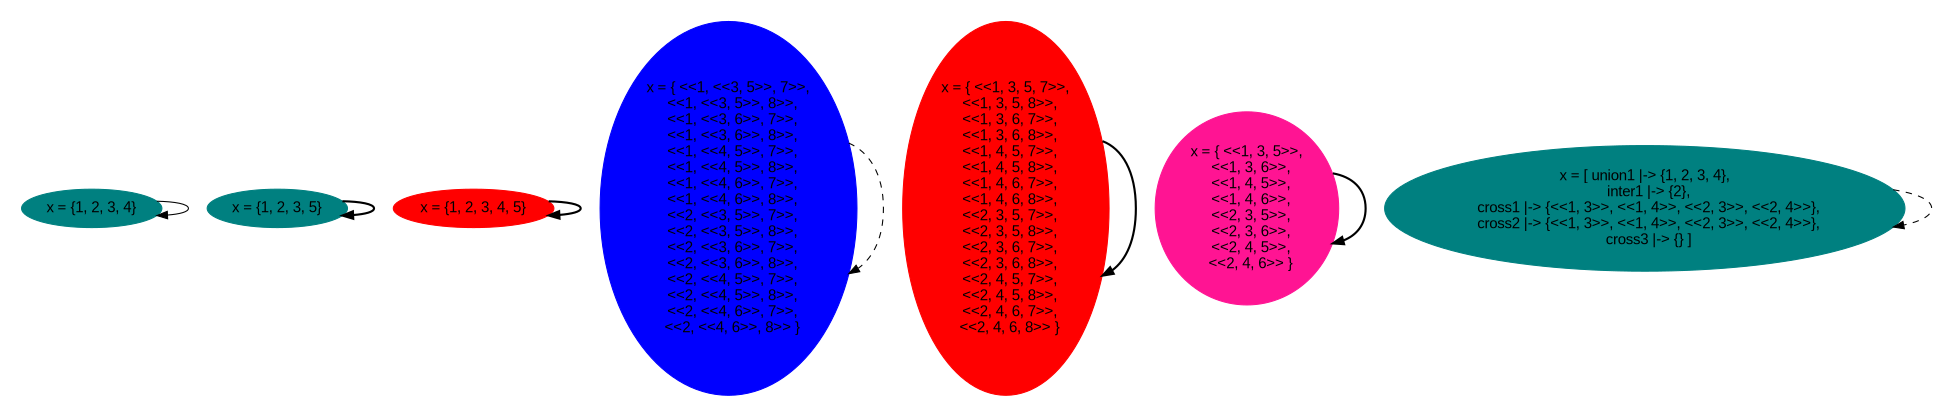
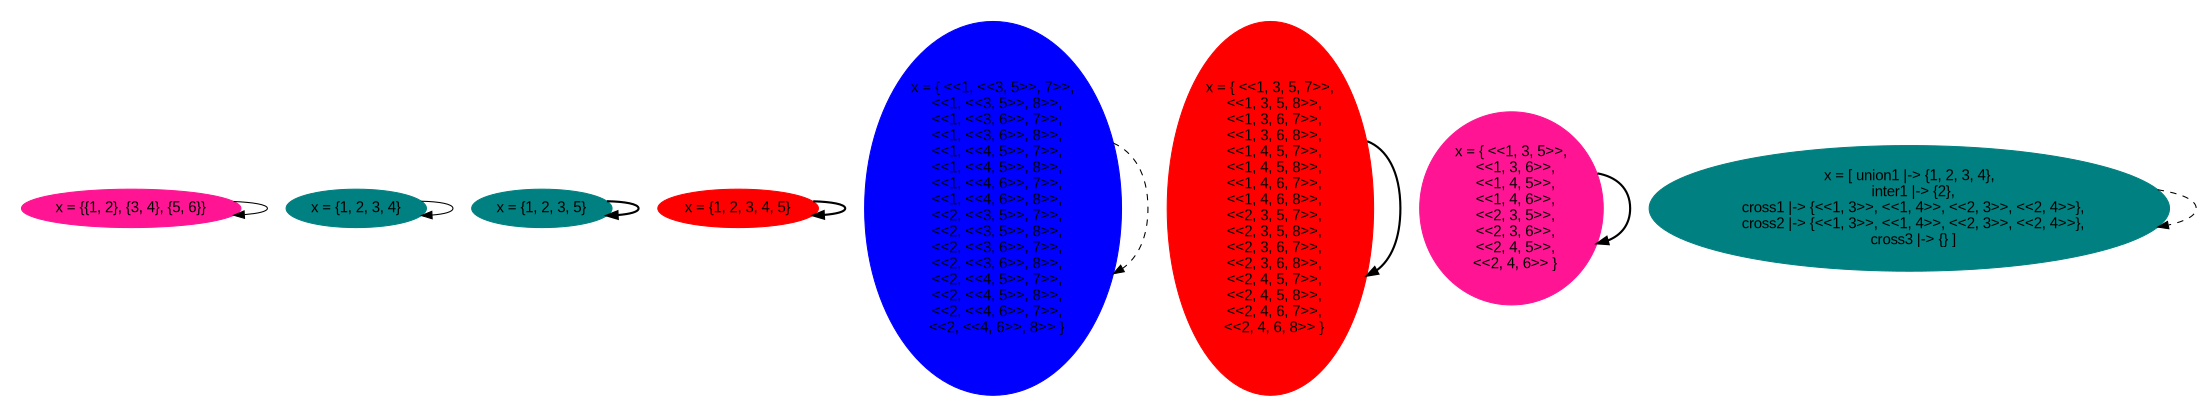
node "x = {{1, 2}, {3, 4}, {5, 6}}": added
